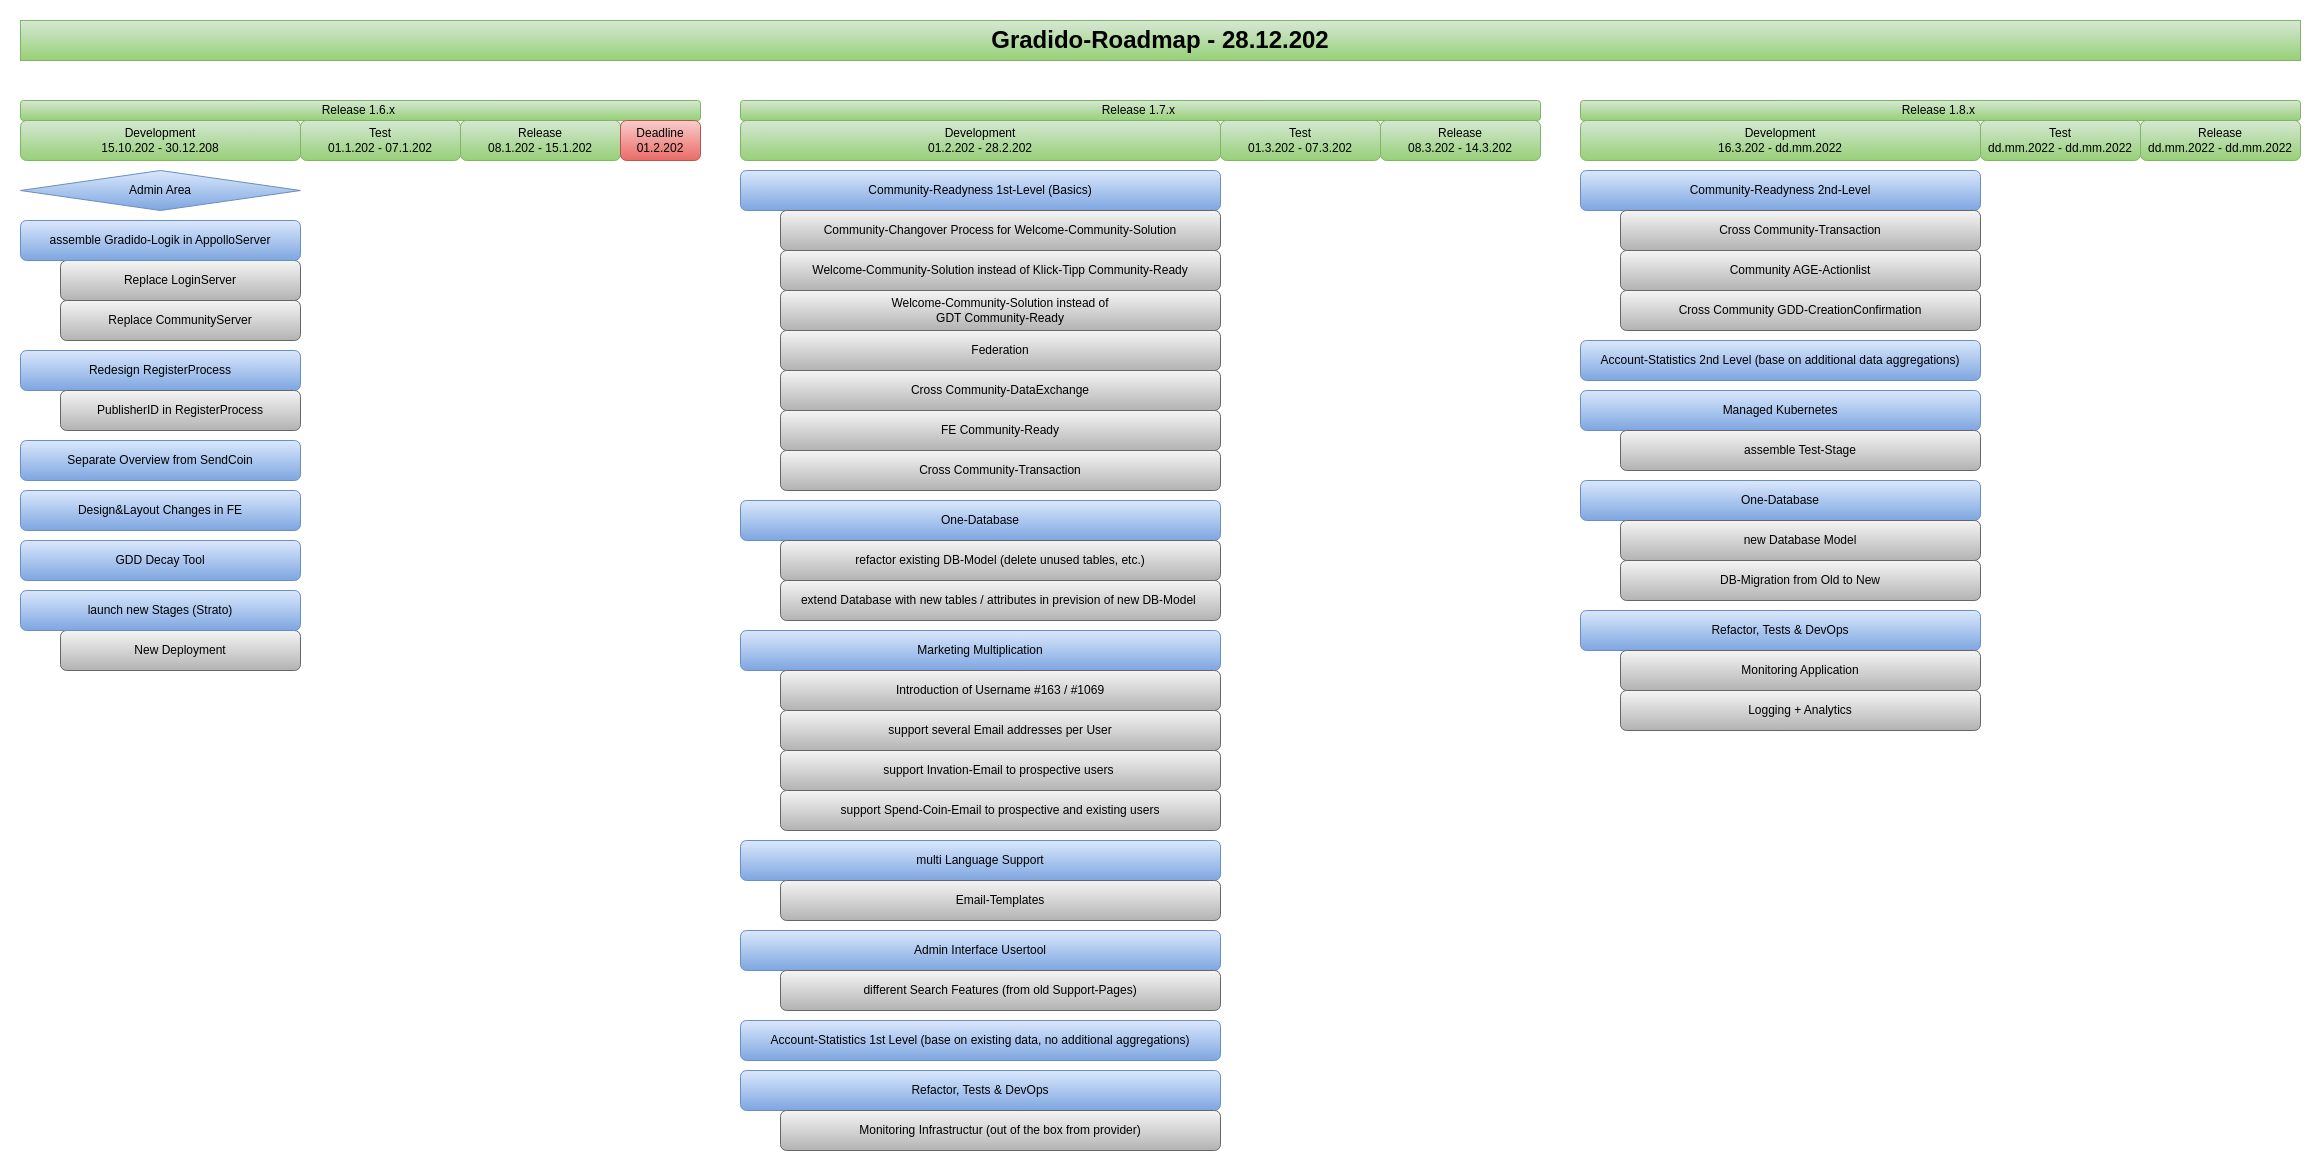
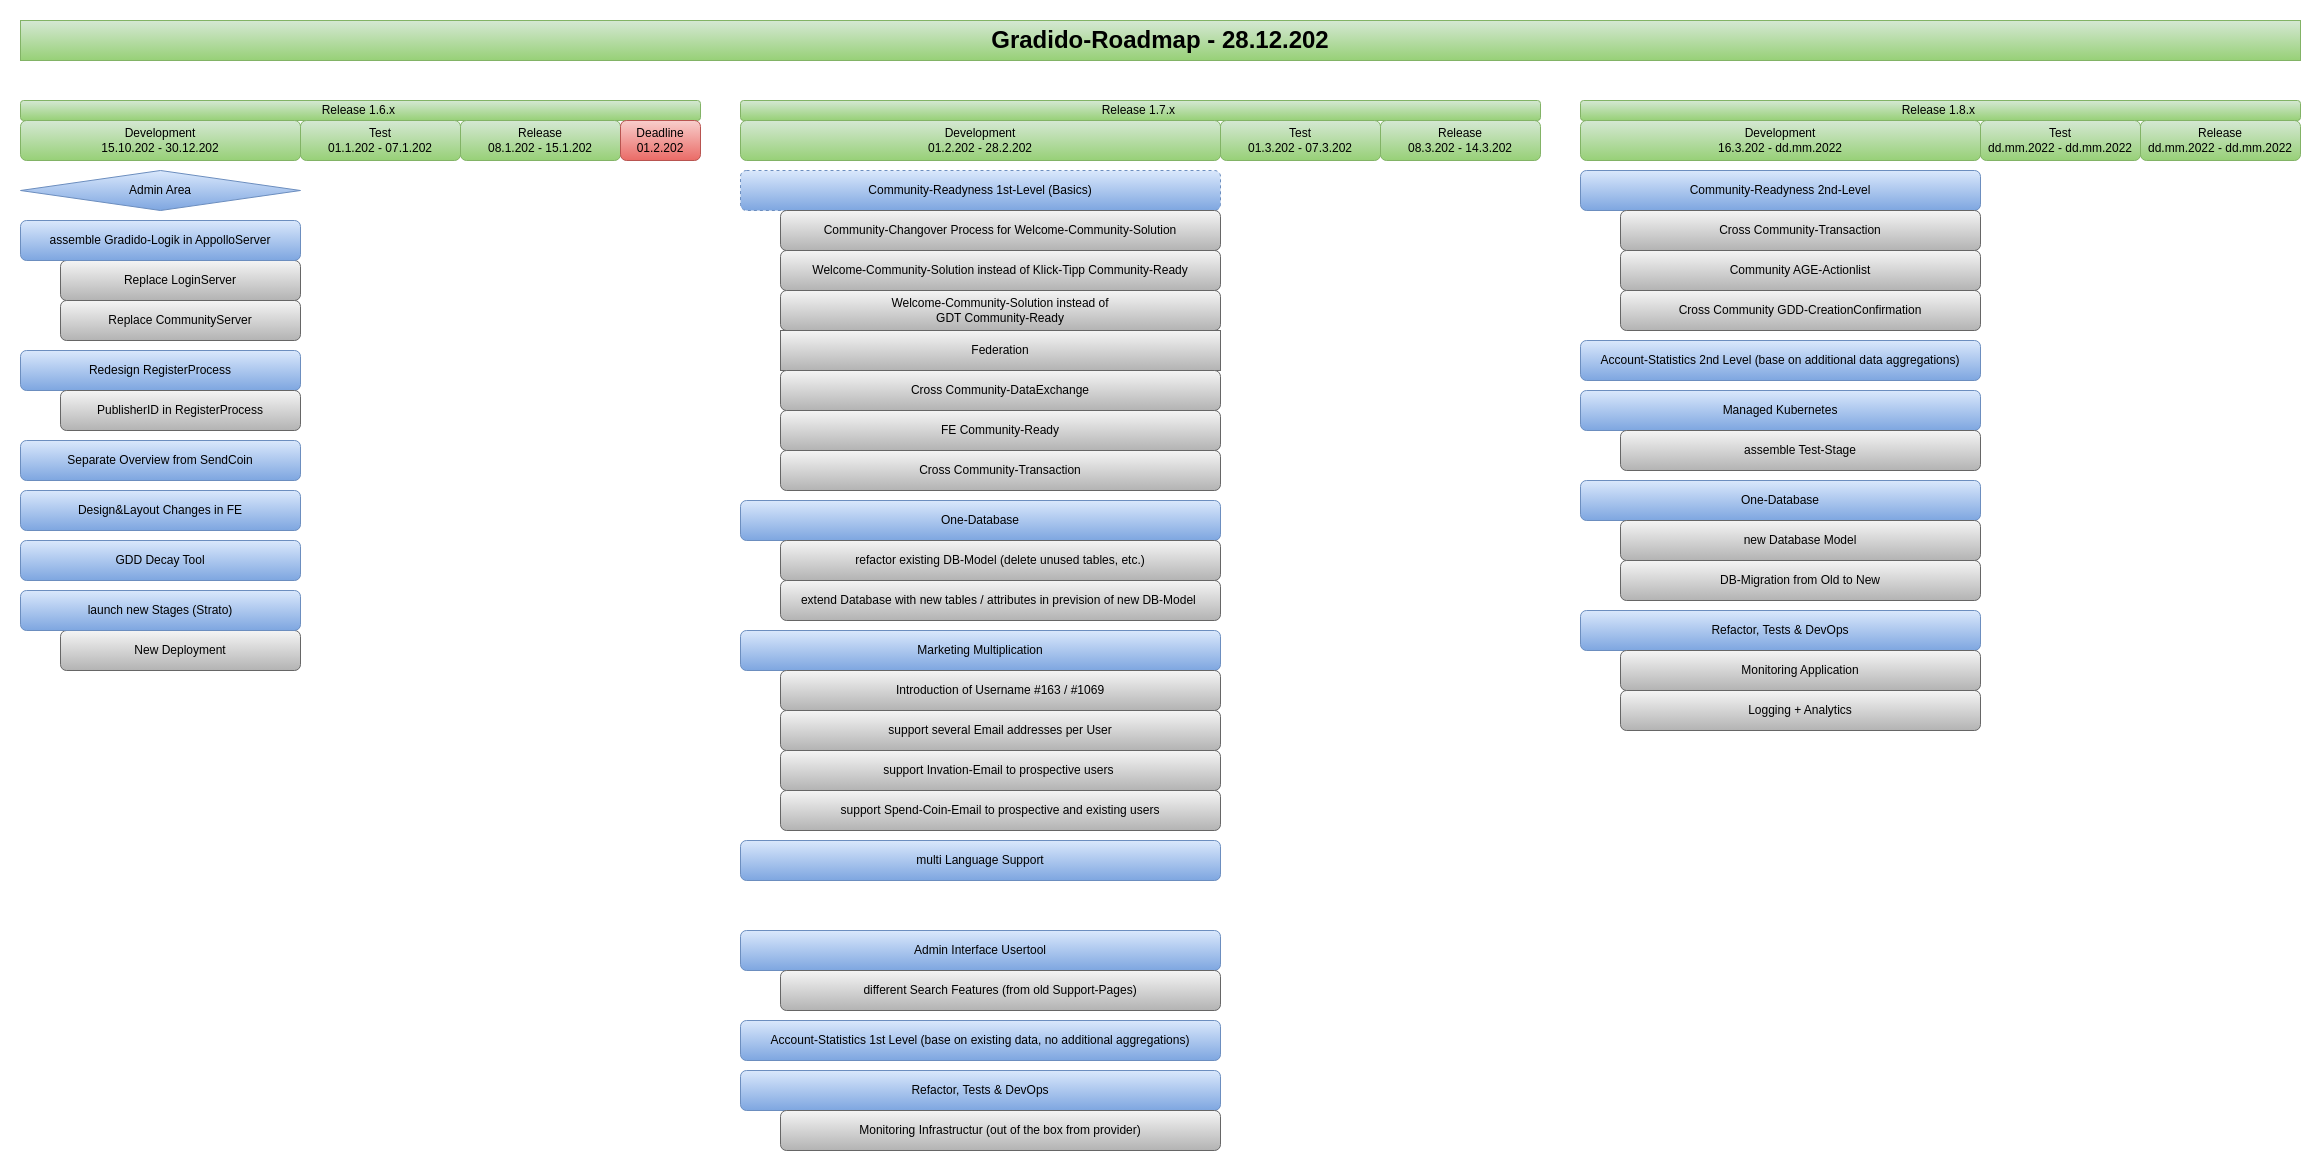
node "Development 15.10.202 - 30.12.208": label "Development 15.10.202 - 30.12.208" -> "Development 15.10.202 - 30.12.202"
node "Community-Readyness 1st-Level (Basics)": style solid -> dashed
node "Federation": shape rounded rectangle -> rectangle
node "Email-Templates": removed
